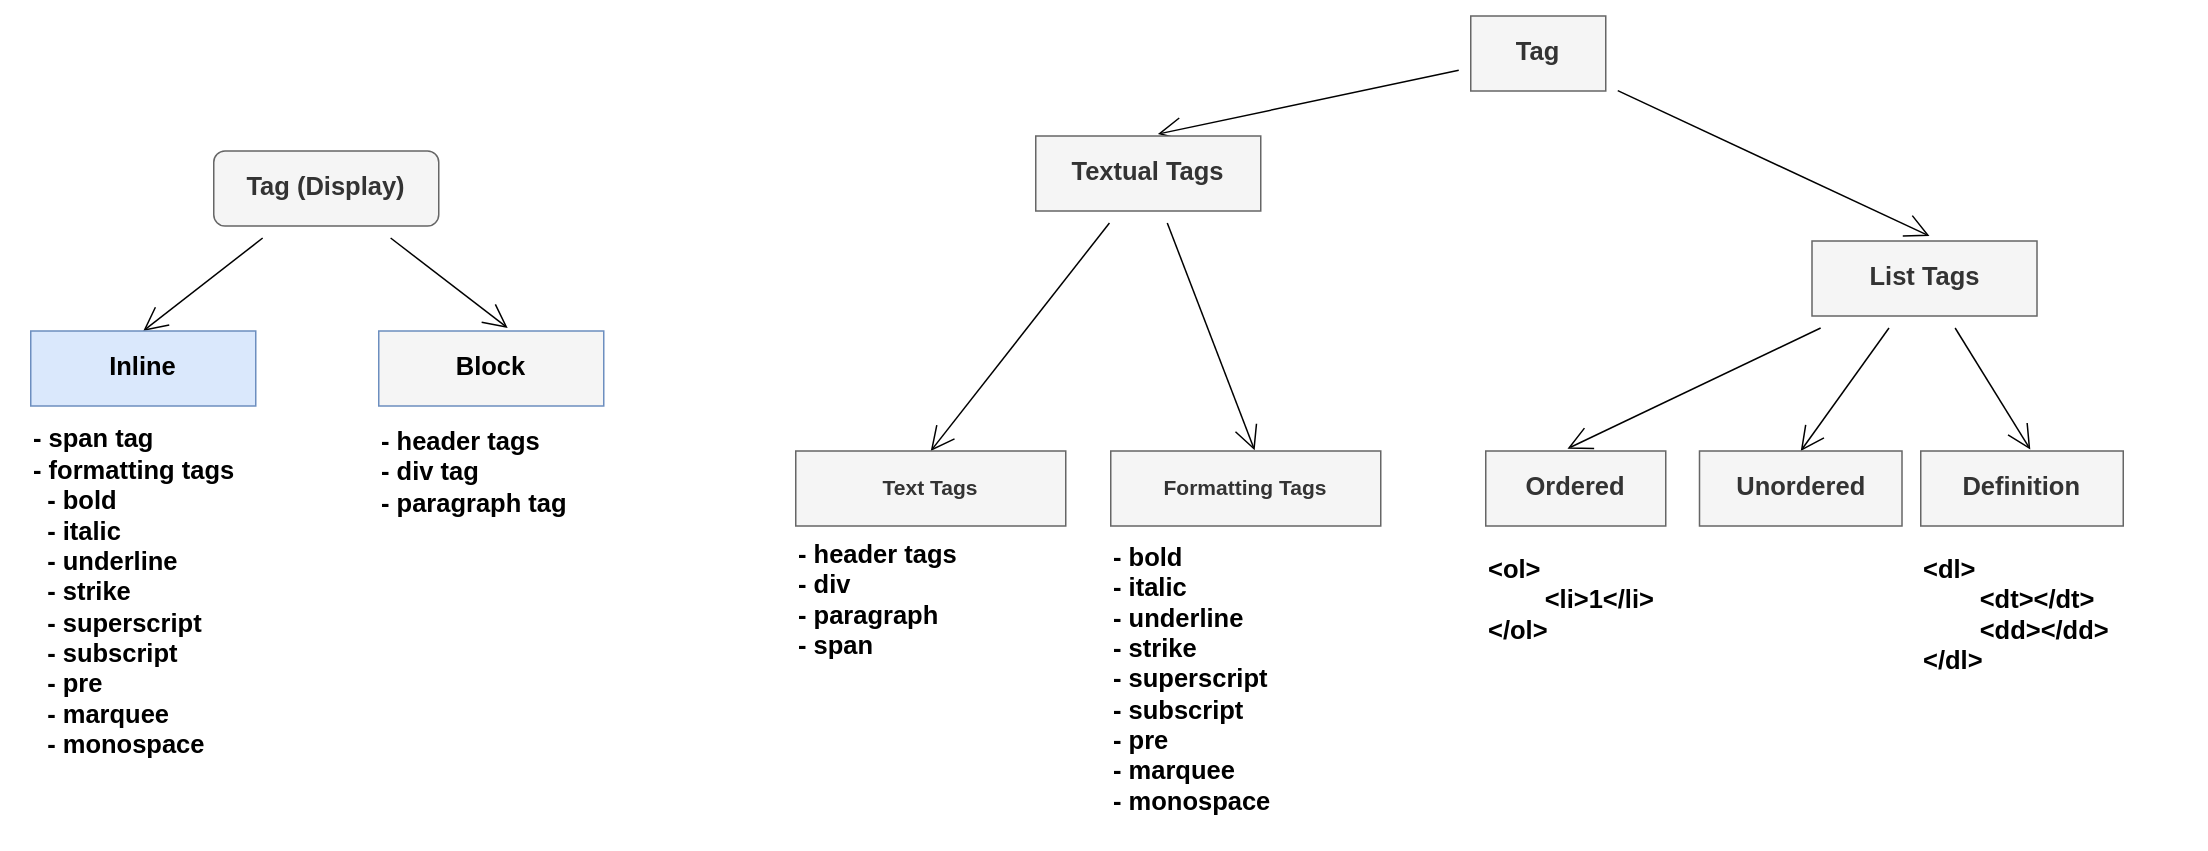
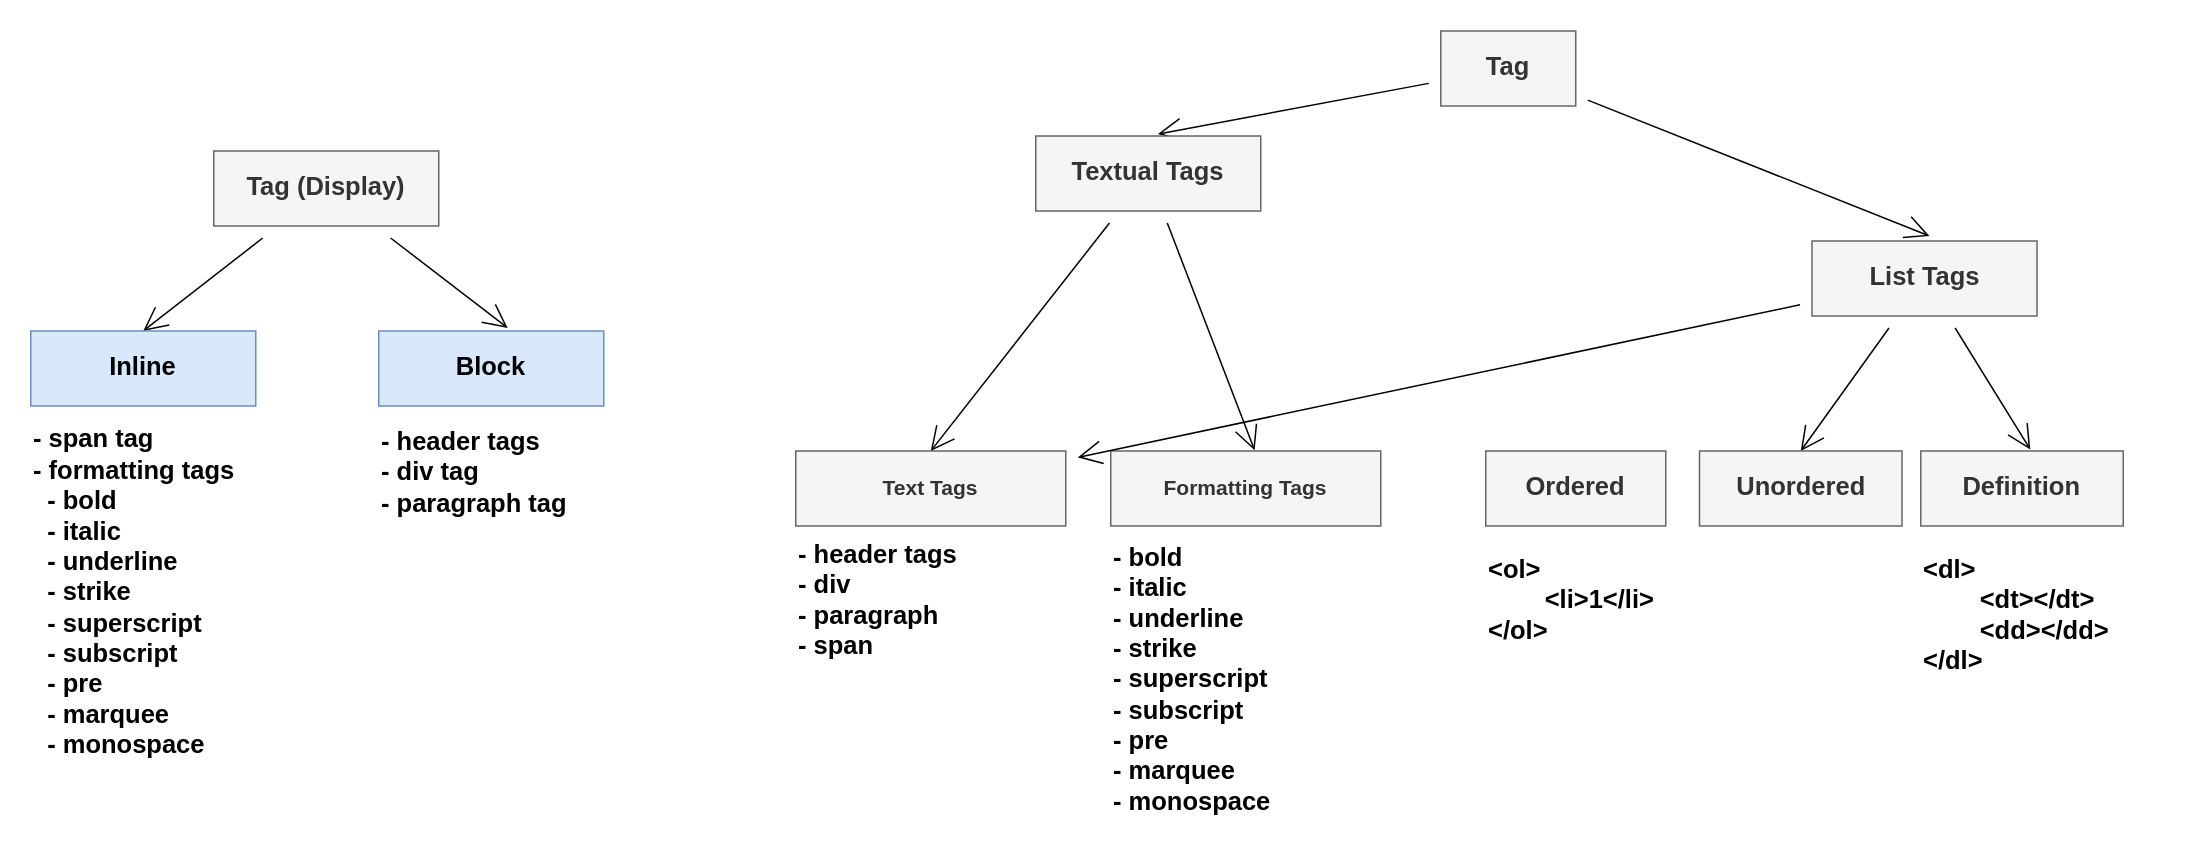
node "Tag": moved (1538, 53) -> (1508, 68)
node "Tag (Display)": shape rounded rectangle -> rectangle
node "Block": fillcolor #f5f5f5 -> #dae8fc
edge "List Tags" -> "Ordered": now "List Tags" -> "Text Tags"
